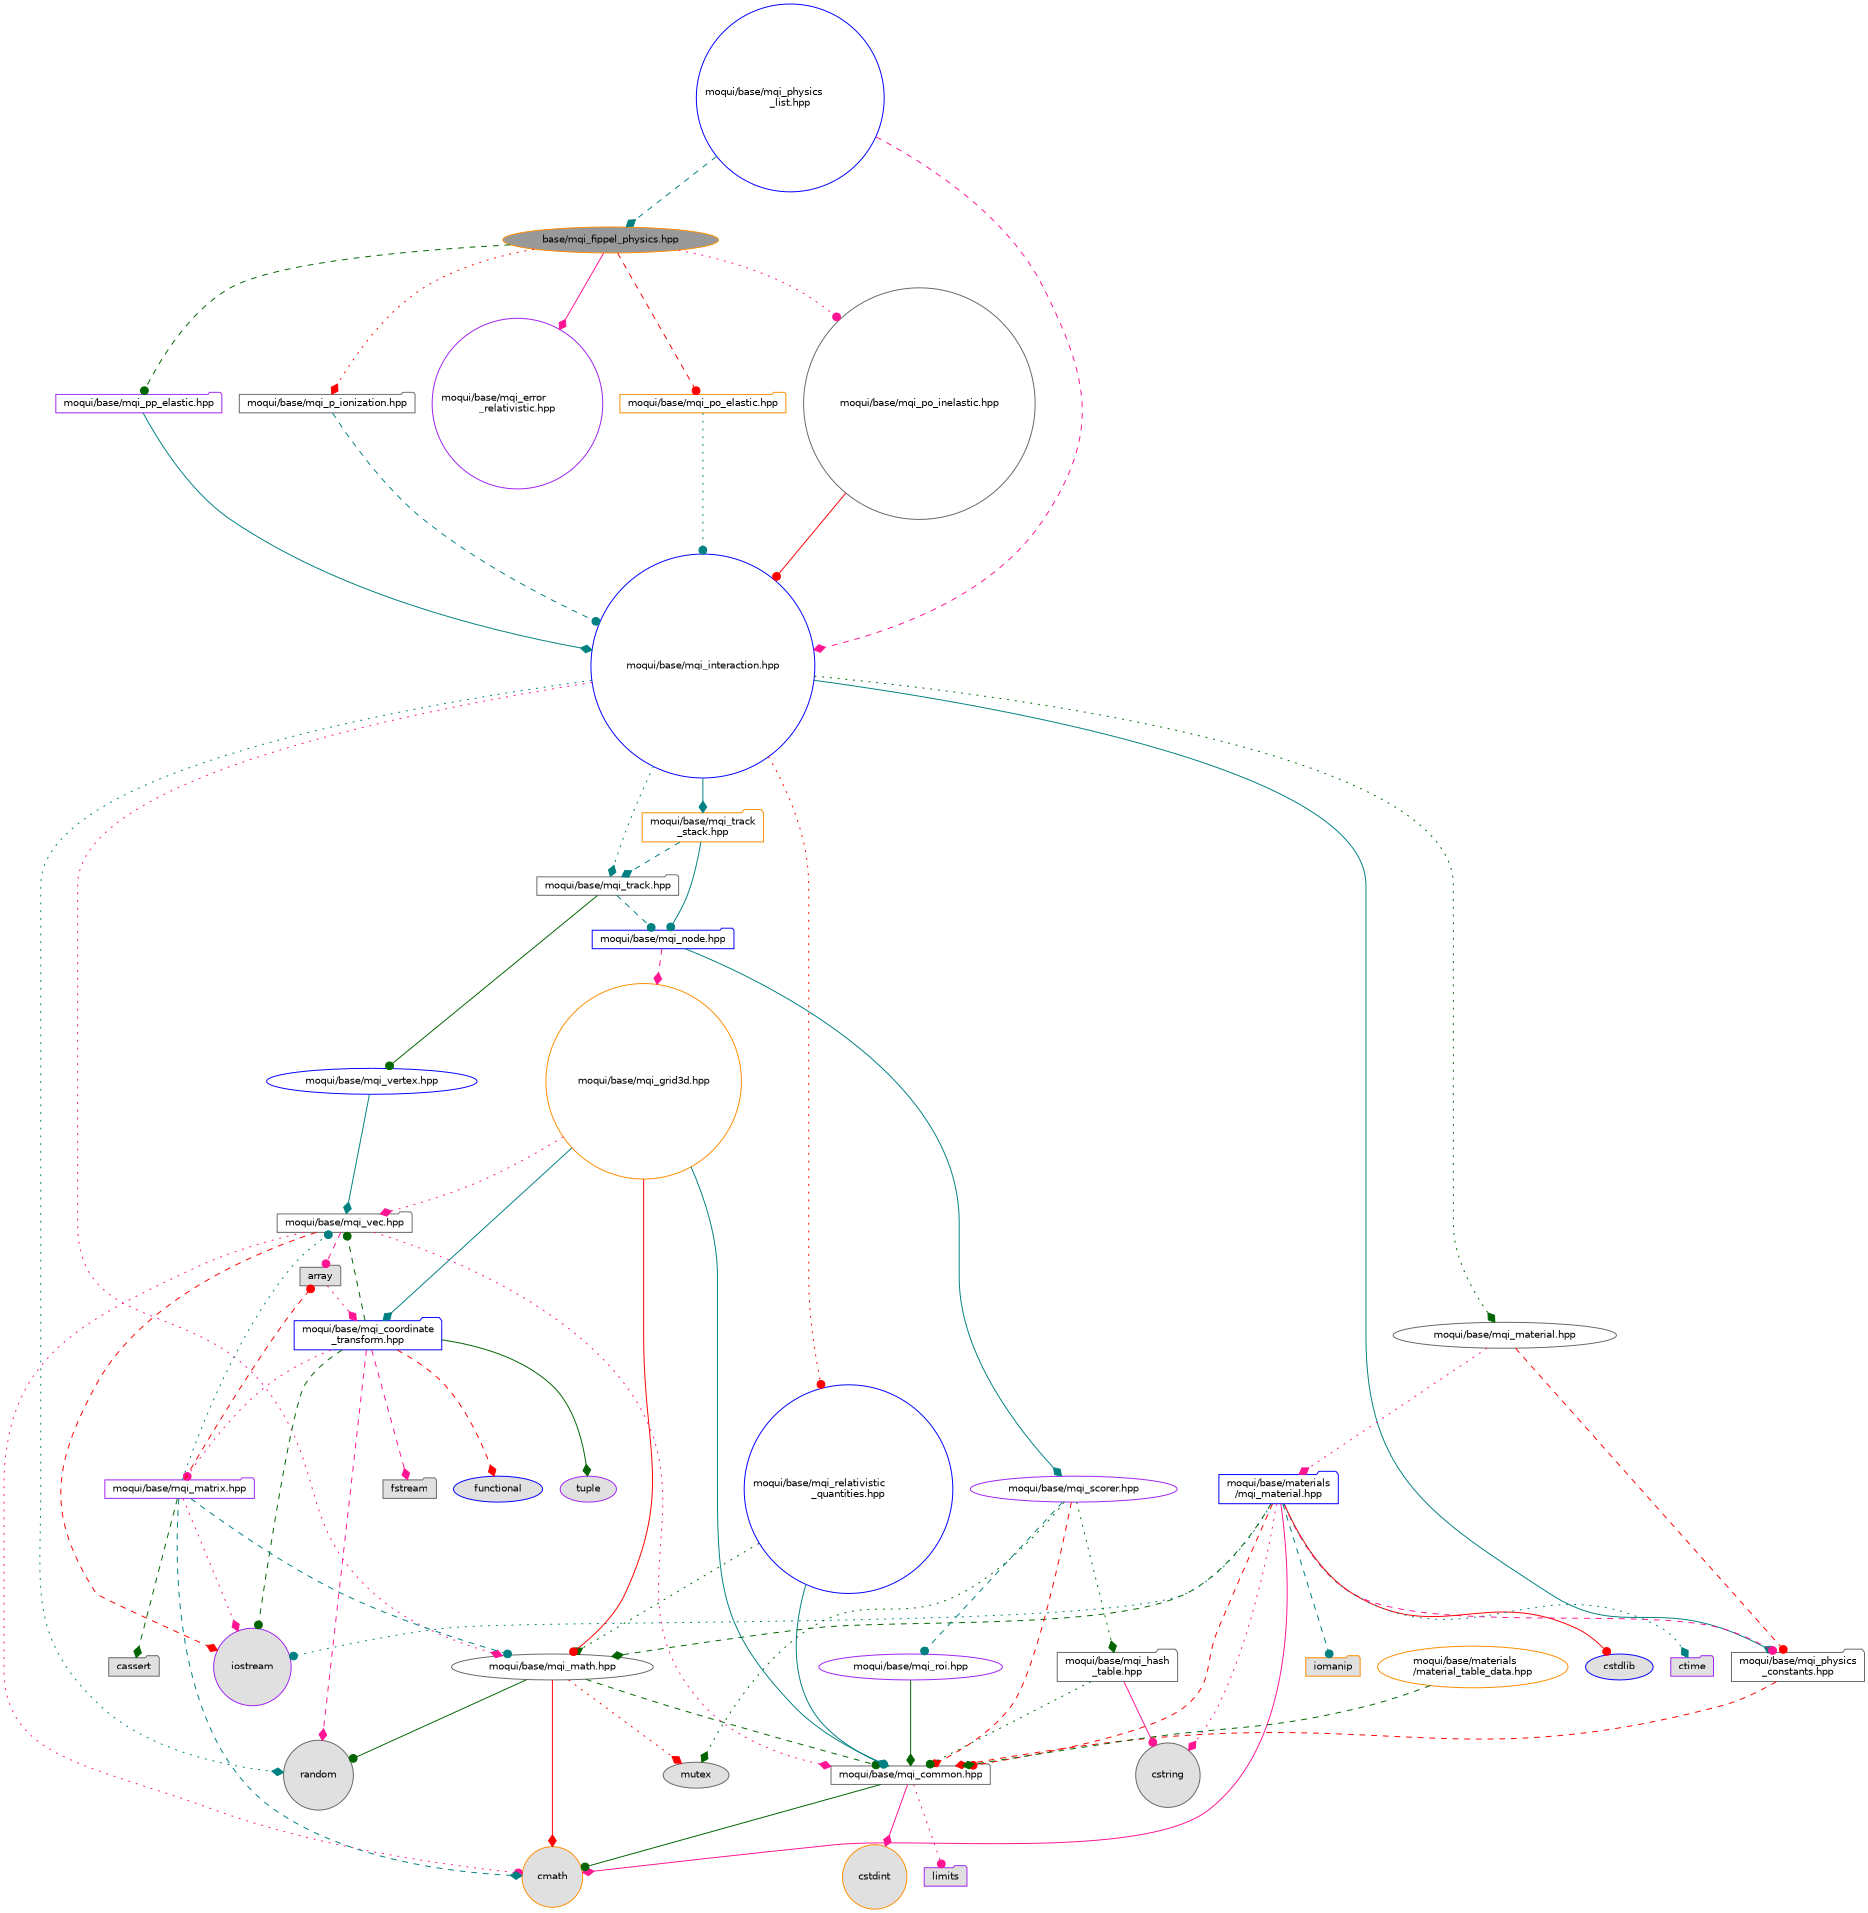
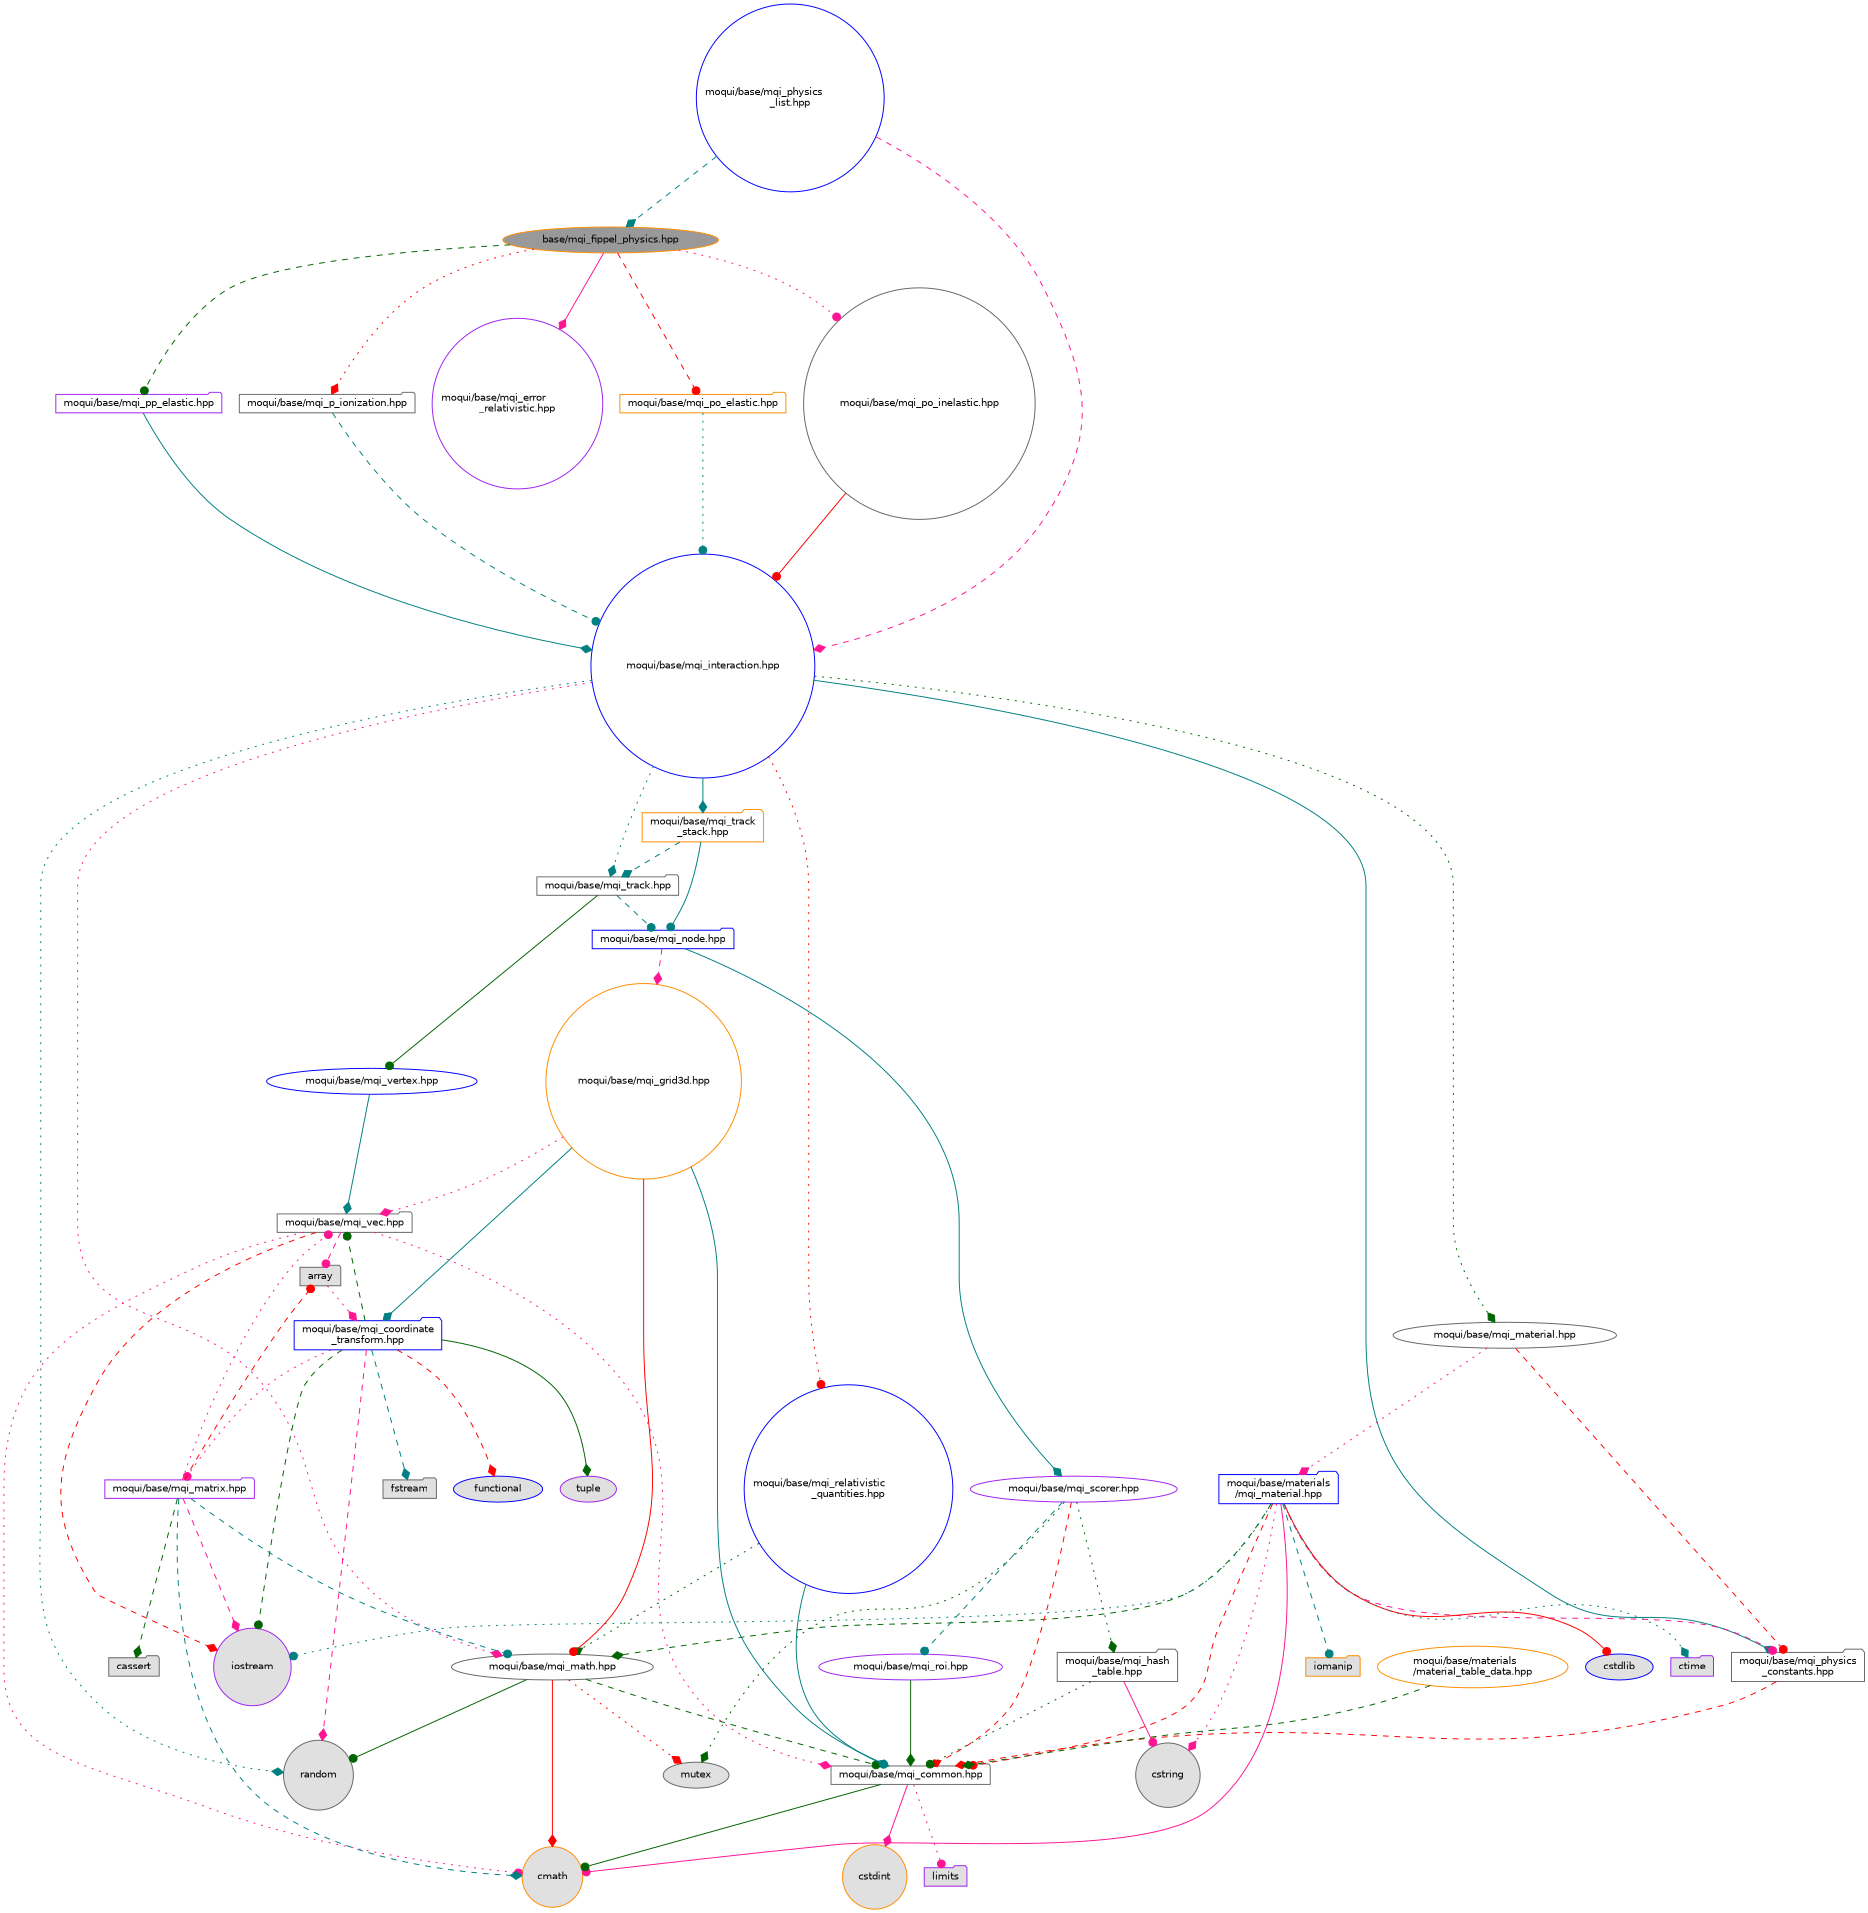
edge "moqui/base/mqi_matrix.hpp" -> "moqui/base/mqi_vec.hpp": color teal -> deeppink
edge "moqui/base/mqi_coordinate _transform.hpp" -> "fstream": color deeppink -> teal
edge "moqui/base/mqi_matrix.hpp" -> "iostream": style dotted -> dashed
edge "moqui/base/materials /mqi_material.hpp" -> "cmath": arrowhead diamond -> dot
